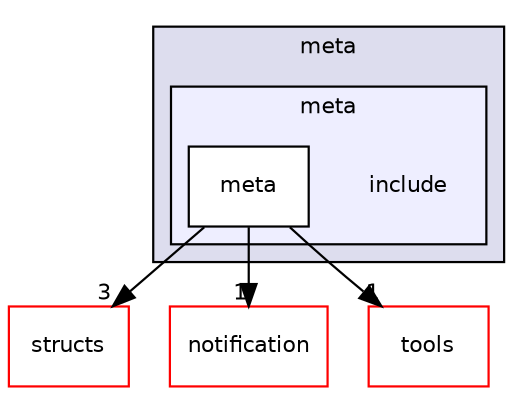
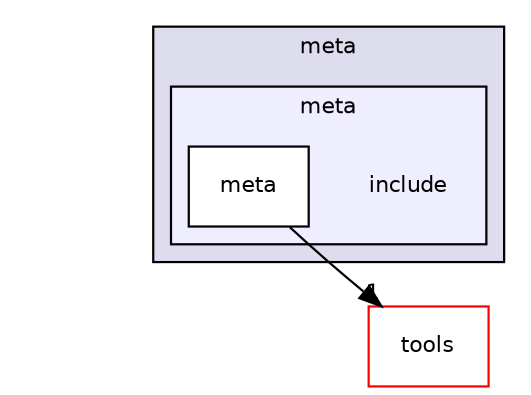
node "structs": removed
node "notification": removed
